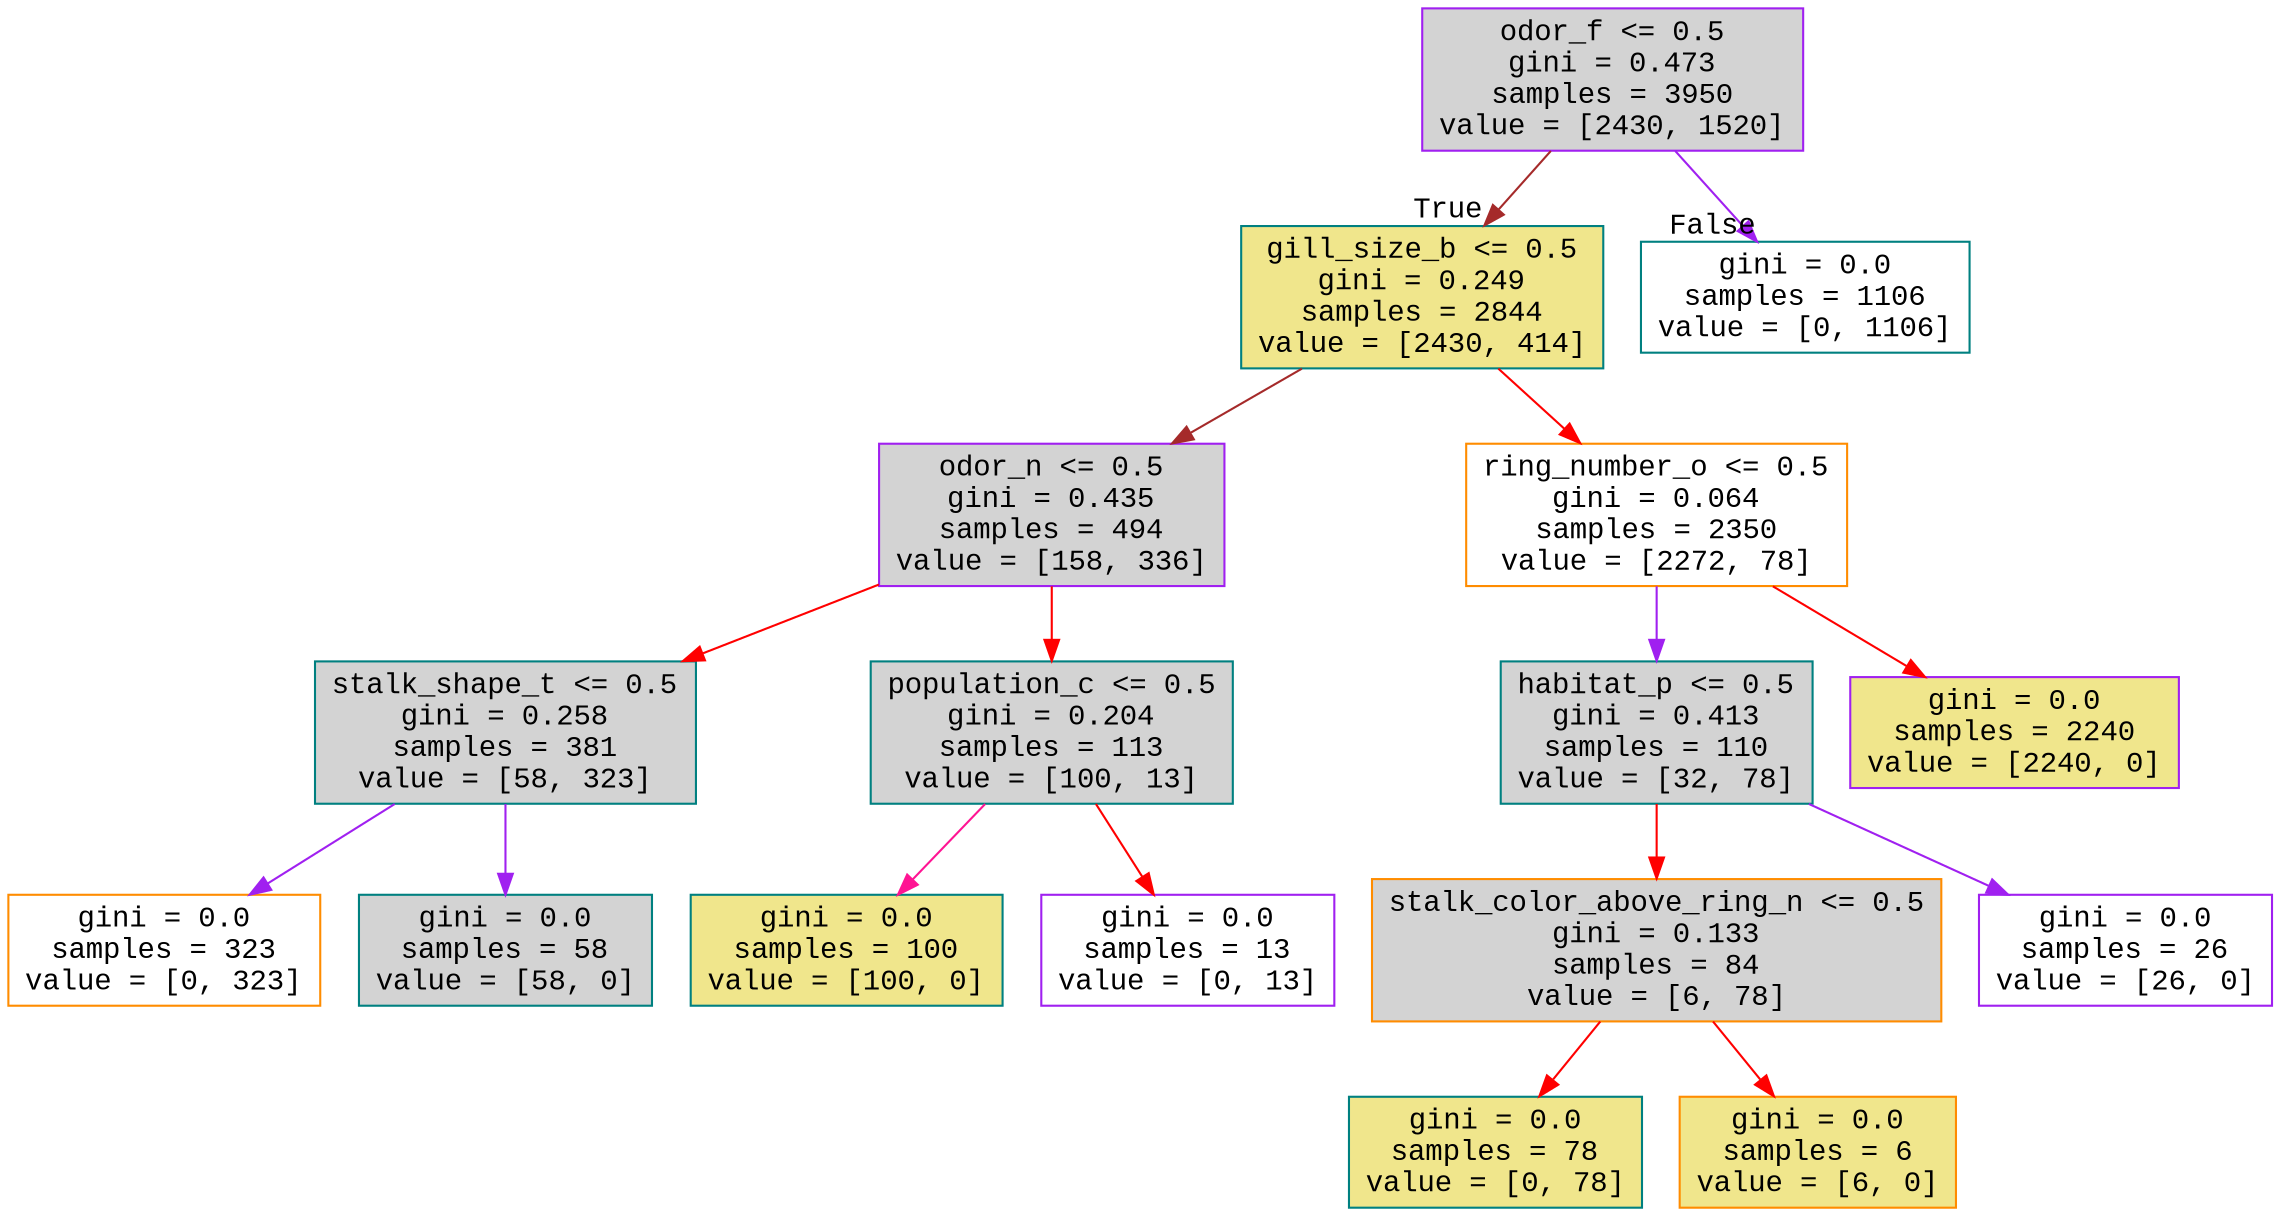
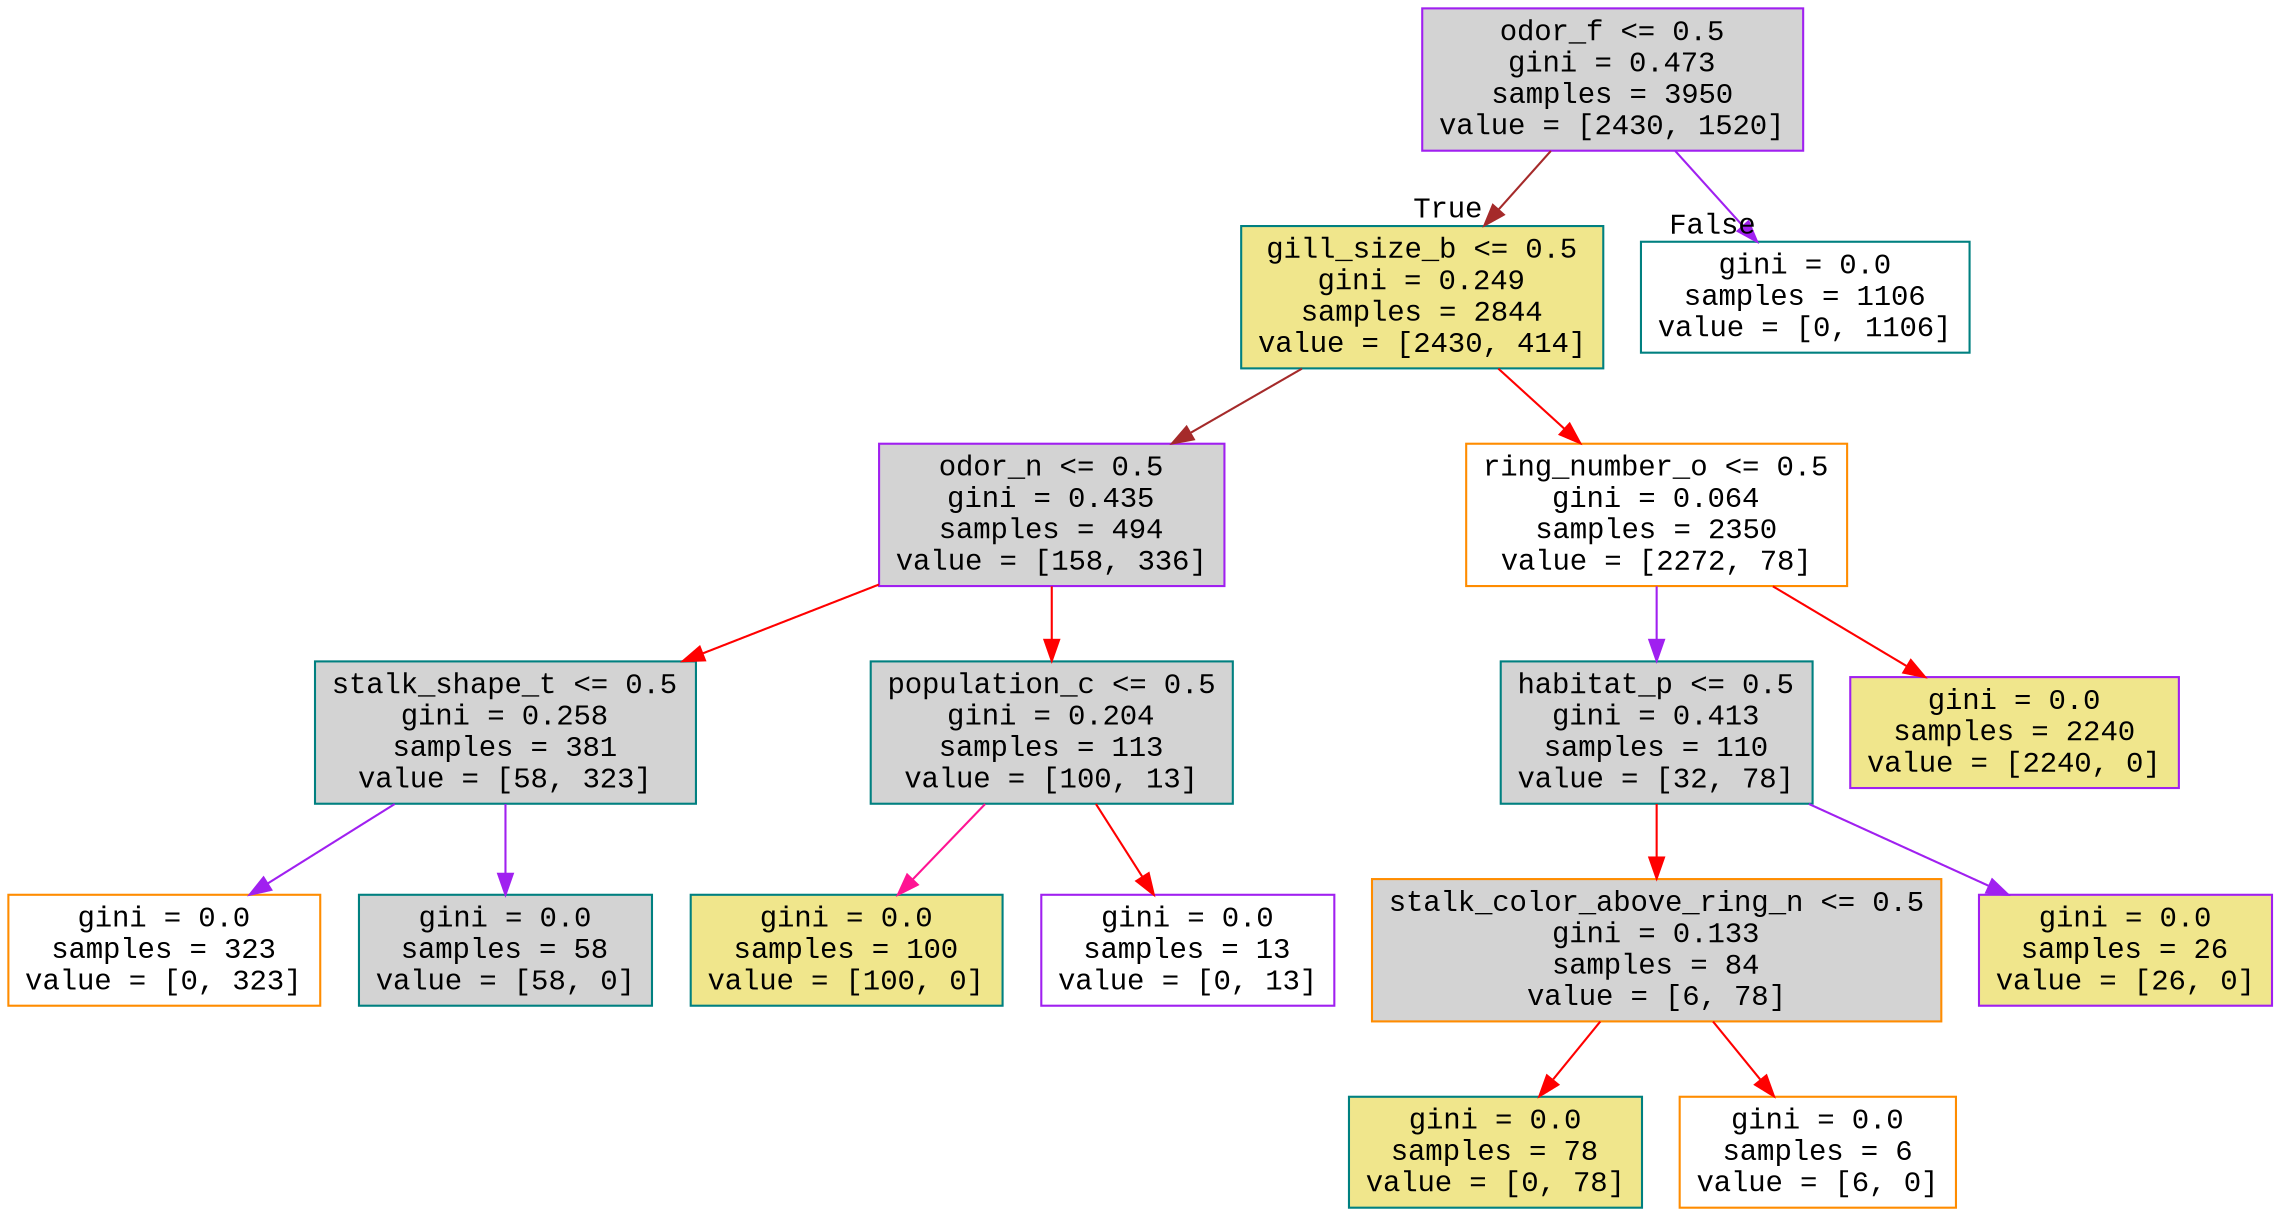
node "gini = 0.0 samples = 26 value = [26, 0]": fillcolor white -> khaki
node "gini = 0.0 samples = 6 value = [6, 0]": fillcolor khaki -> white
